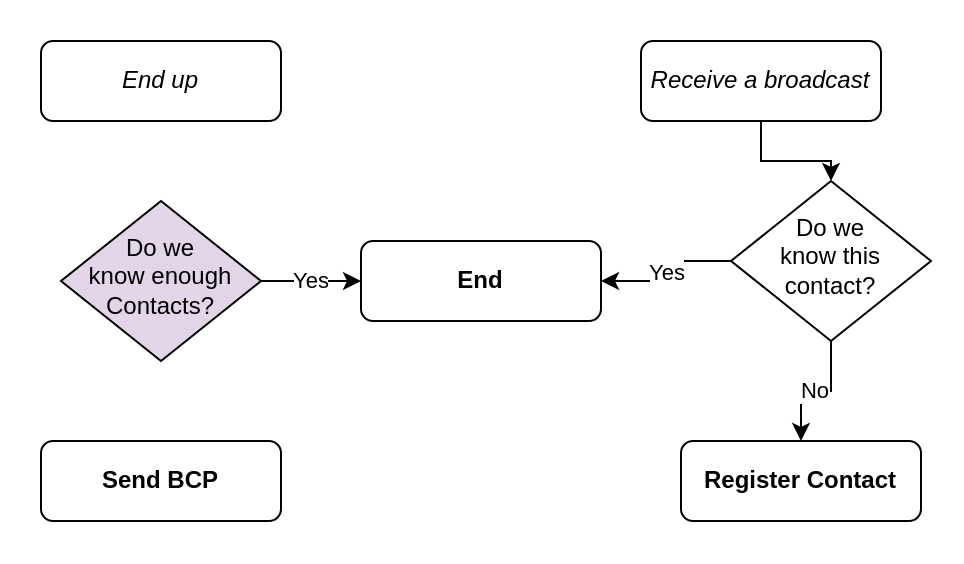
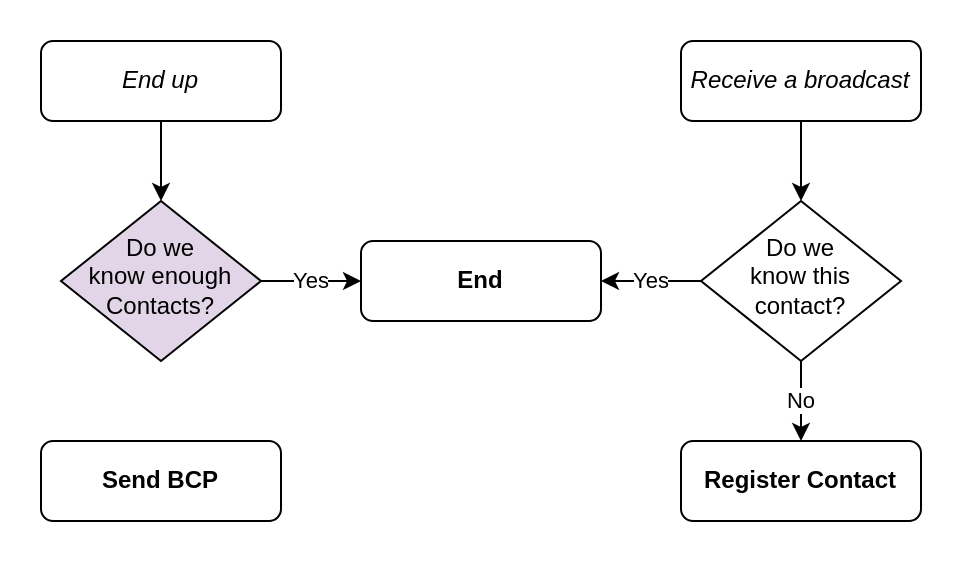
node "Receive a broadcast": moved (761, 81) -> (801, 81)
edge "End up" -> "Do we know enough Contacts?": added
node "Do we know this contact?": moved (831, 261) -> (801, 281)
